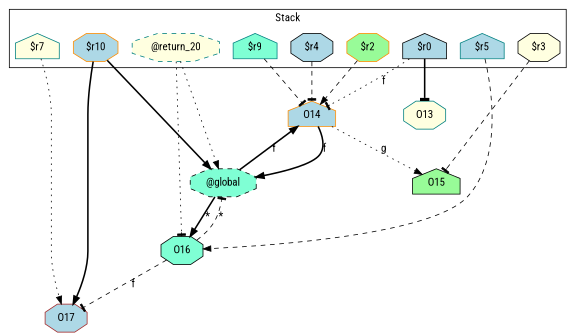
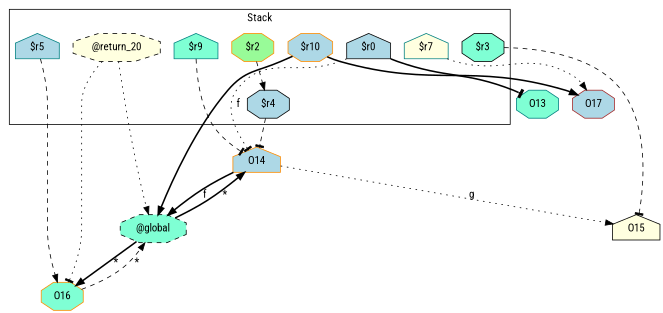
node "@return_20": color teal -> black
node "$r3": fillcolor lightyellow -> aquamarine
edge "$r2" -> "O14": now "$r2" -> "$r4"
node "O13": fillcolor lightyellow -> aquamarine
edge "@global" -> "O14": label "f" -> "*"
node "O15": fillcolor palegreen -> lightyellow
edge "O16" -> "@global": arrowhead tee -> normal
node "O16": color black -> darkorange
edge "O16" -> "O17": removed, label "f"
